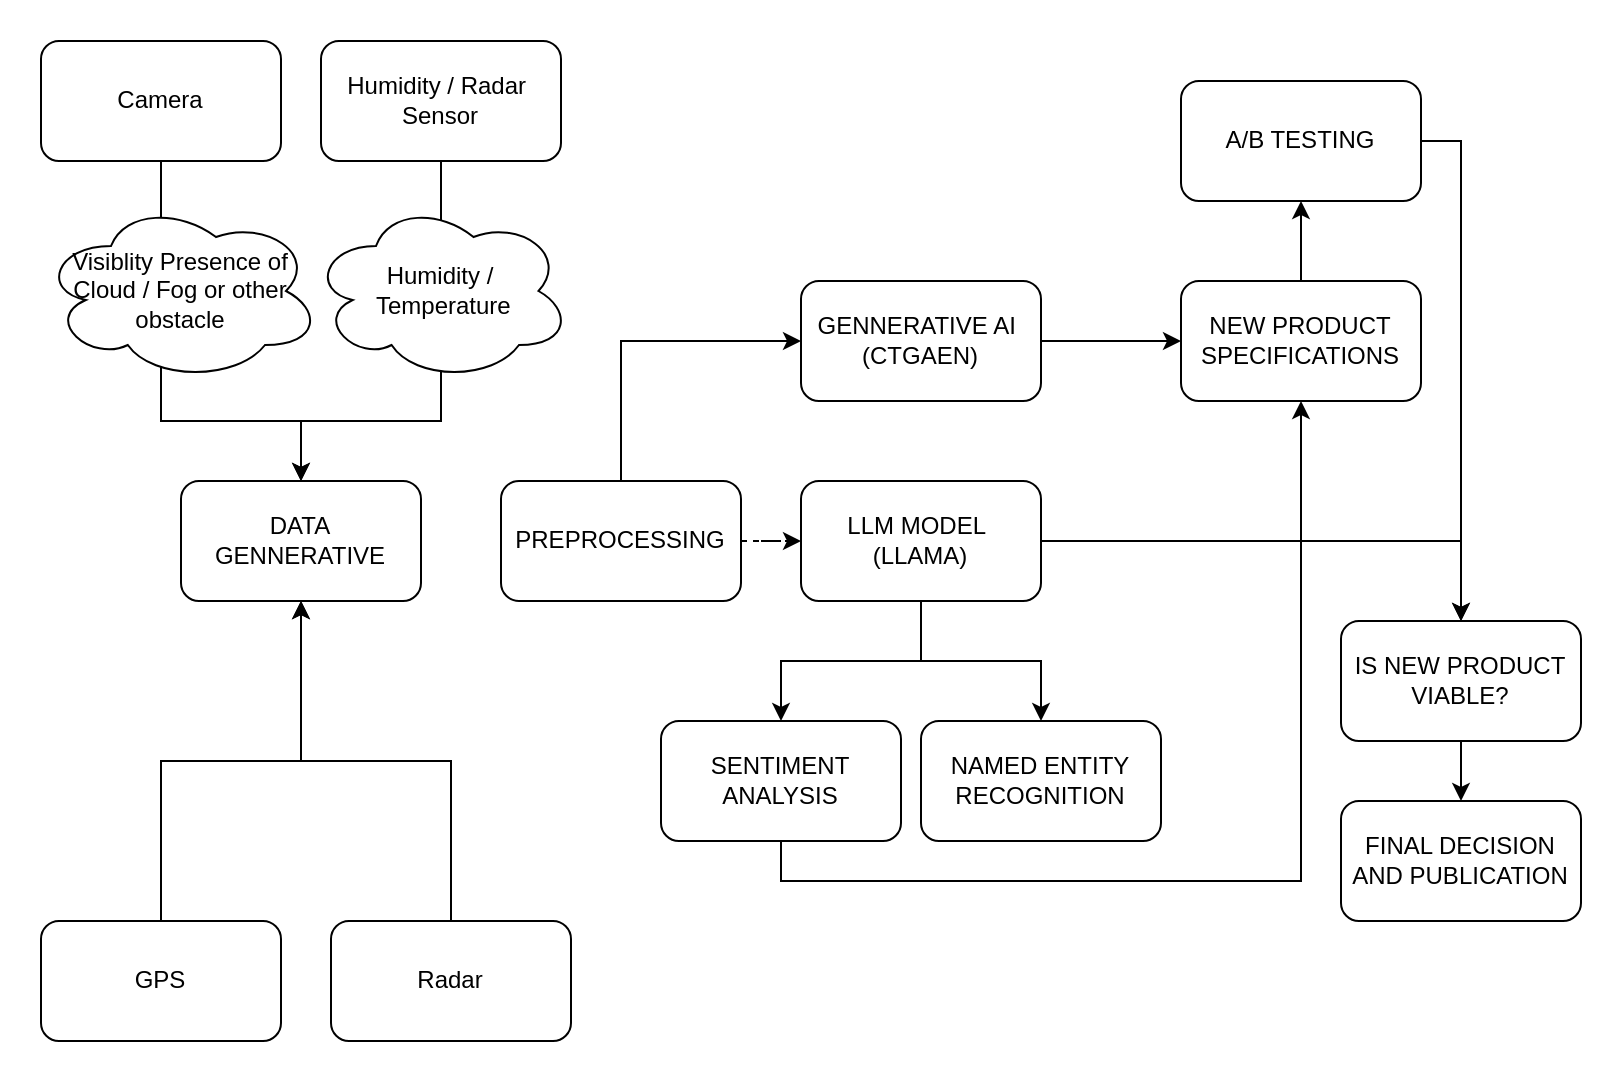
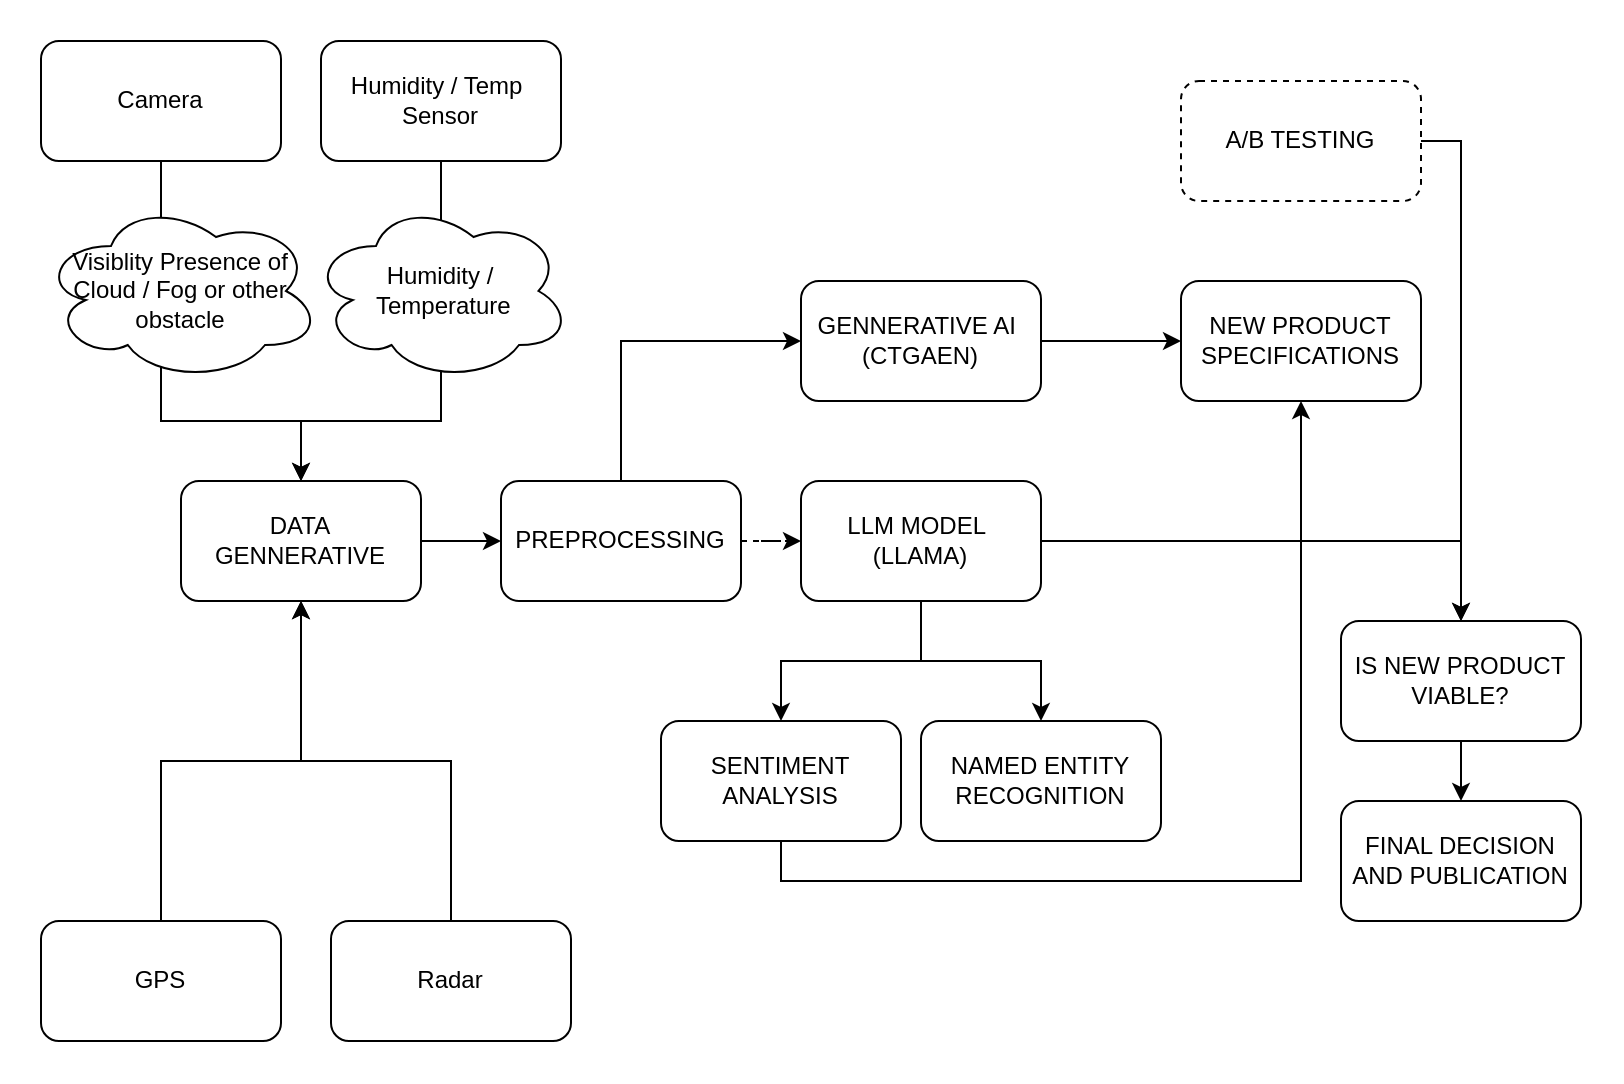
node "Humidity / Radar Sensor": label "Humidity / Radar Sensor" -> "Humidity / Temp Sensor"
node "A/B TESTING": style solid -> dashed
edge "NEW PRODUCT SPECIFICATIONS" -> "A/B TESTING": removed
edge "DATA GENNERATIVE" -> "PREPROCESSING": added
